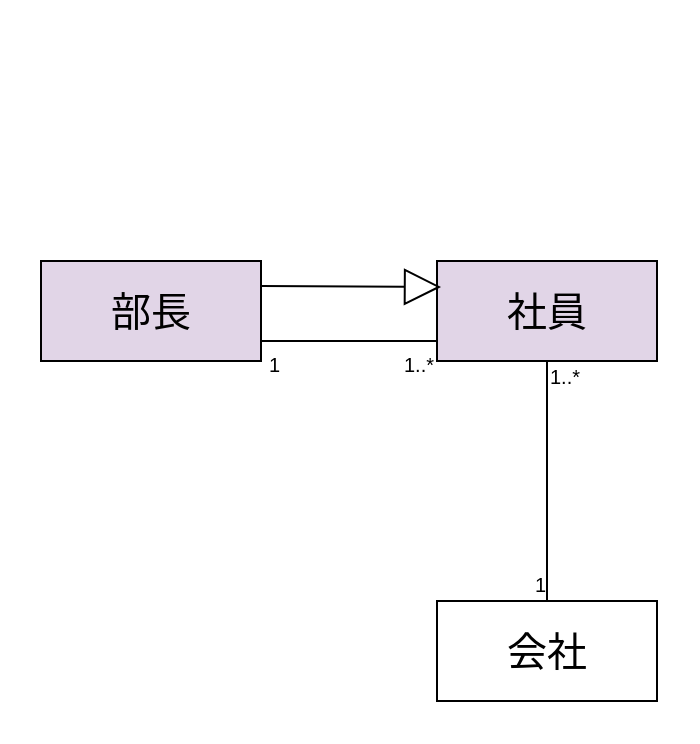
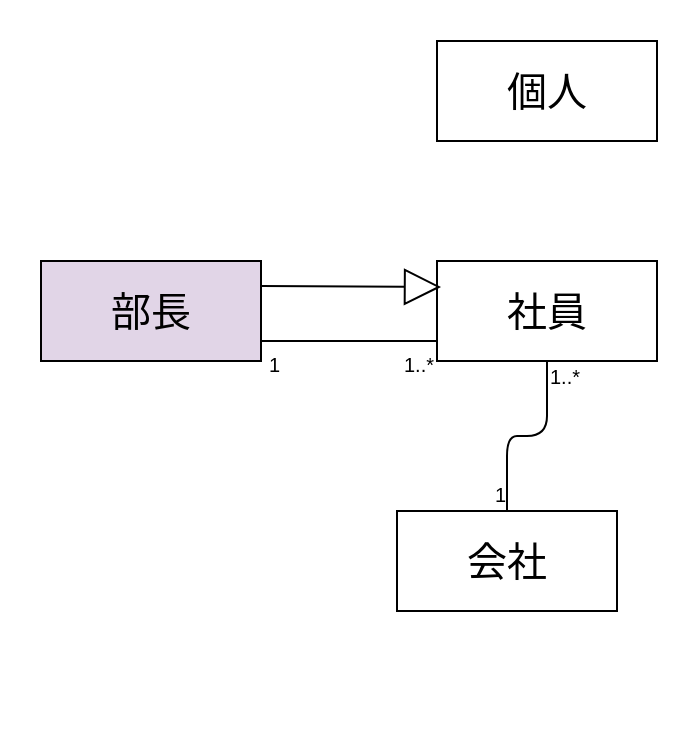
node "個人": added
node "社員": fillcolor #e1d5e7 -> #ffffff
node "会社": moved (547, 651) -> (507, 561)
